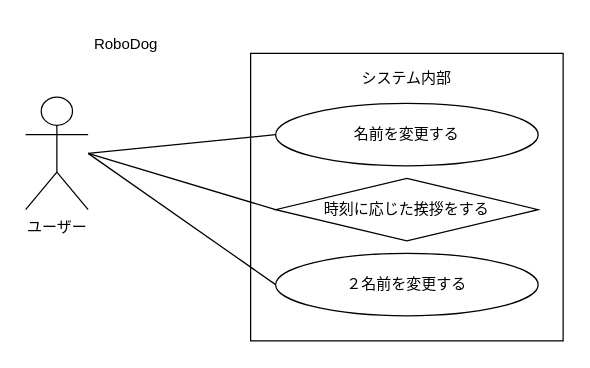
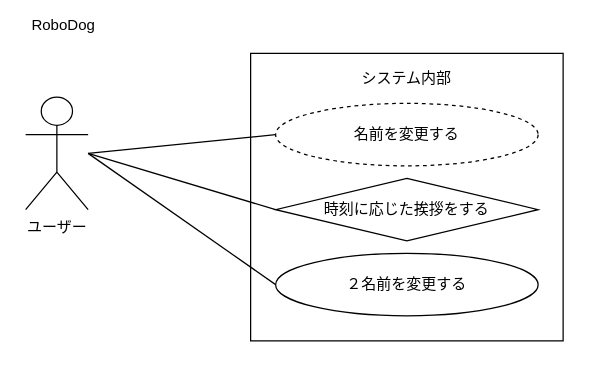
node "RoboDog": moved (126, 44) -> (63, 26)
node "名前を変更する": style solid -> dashed
